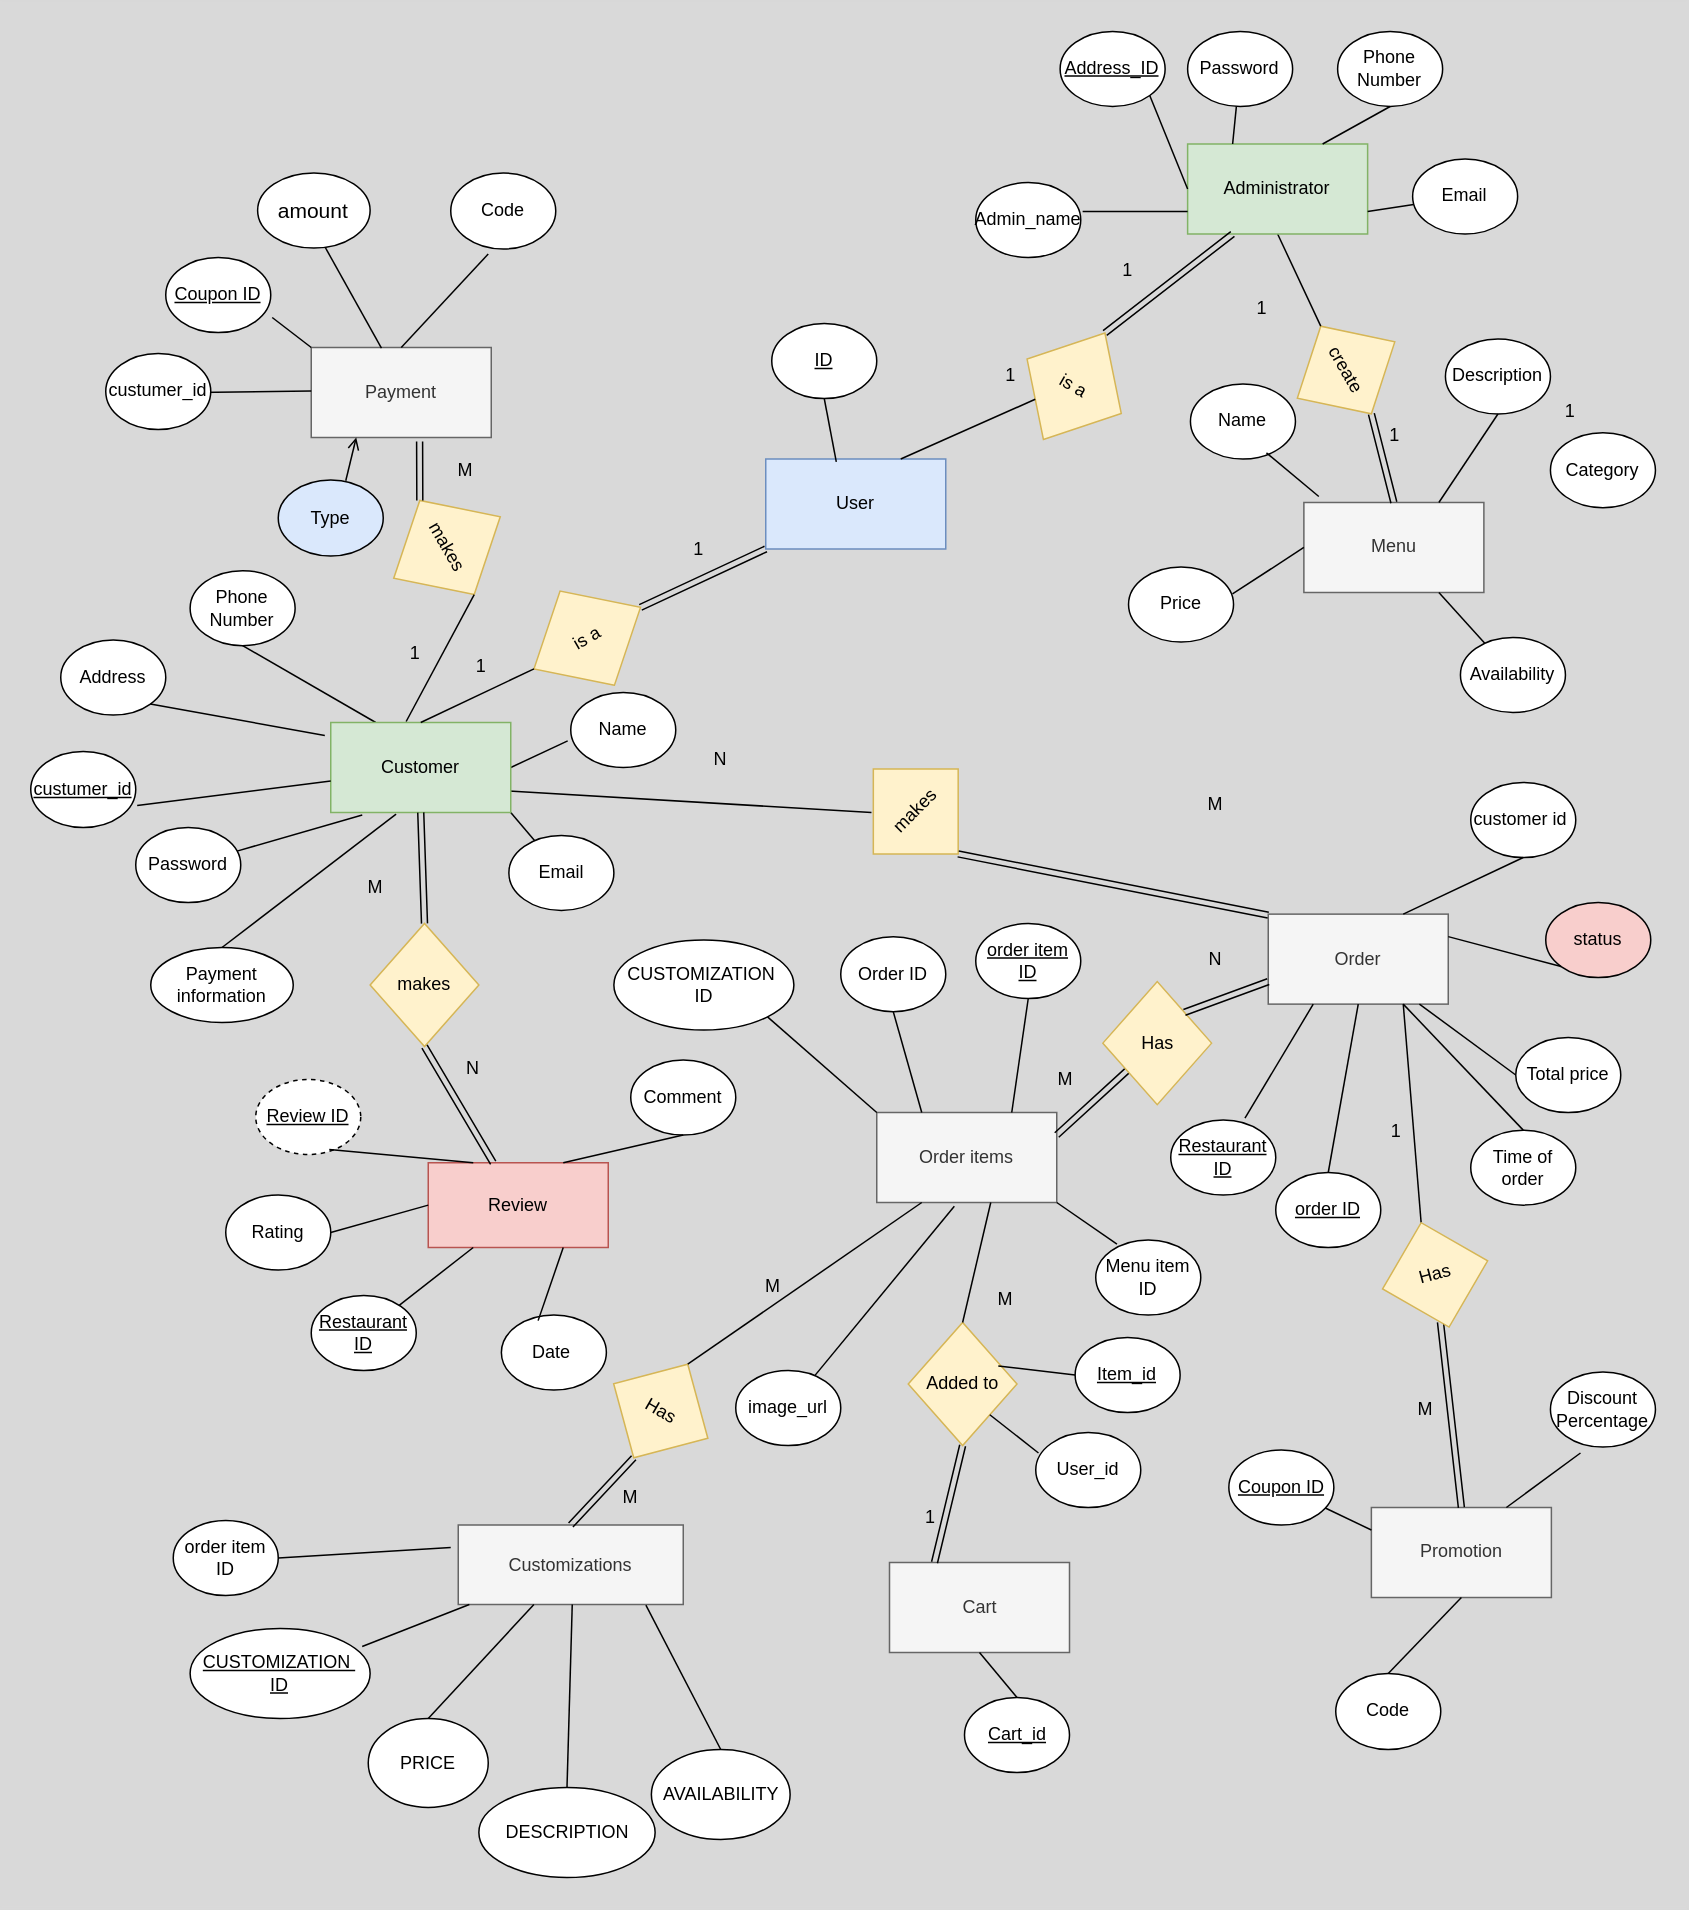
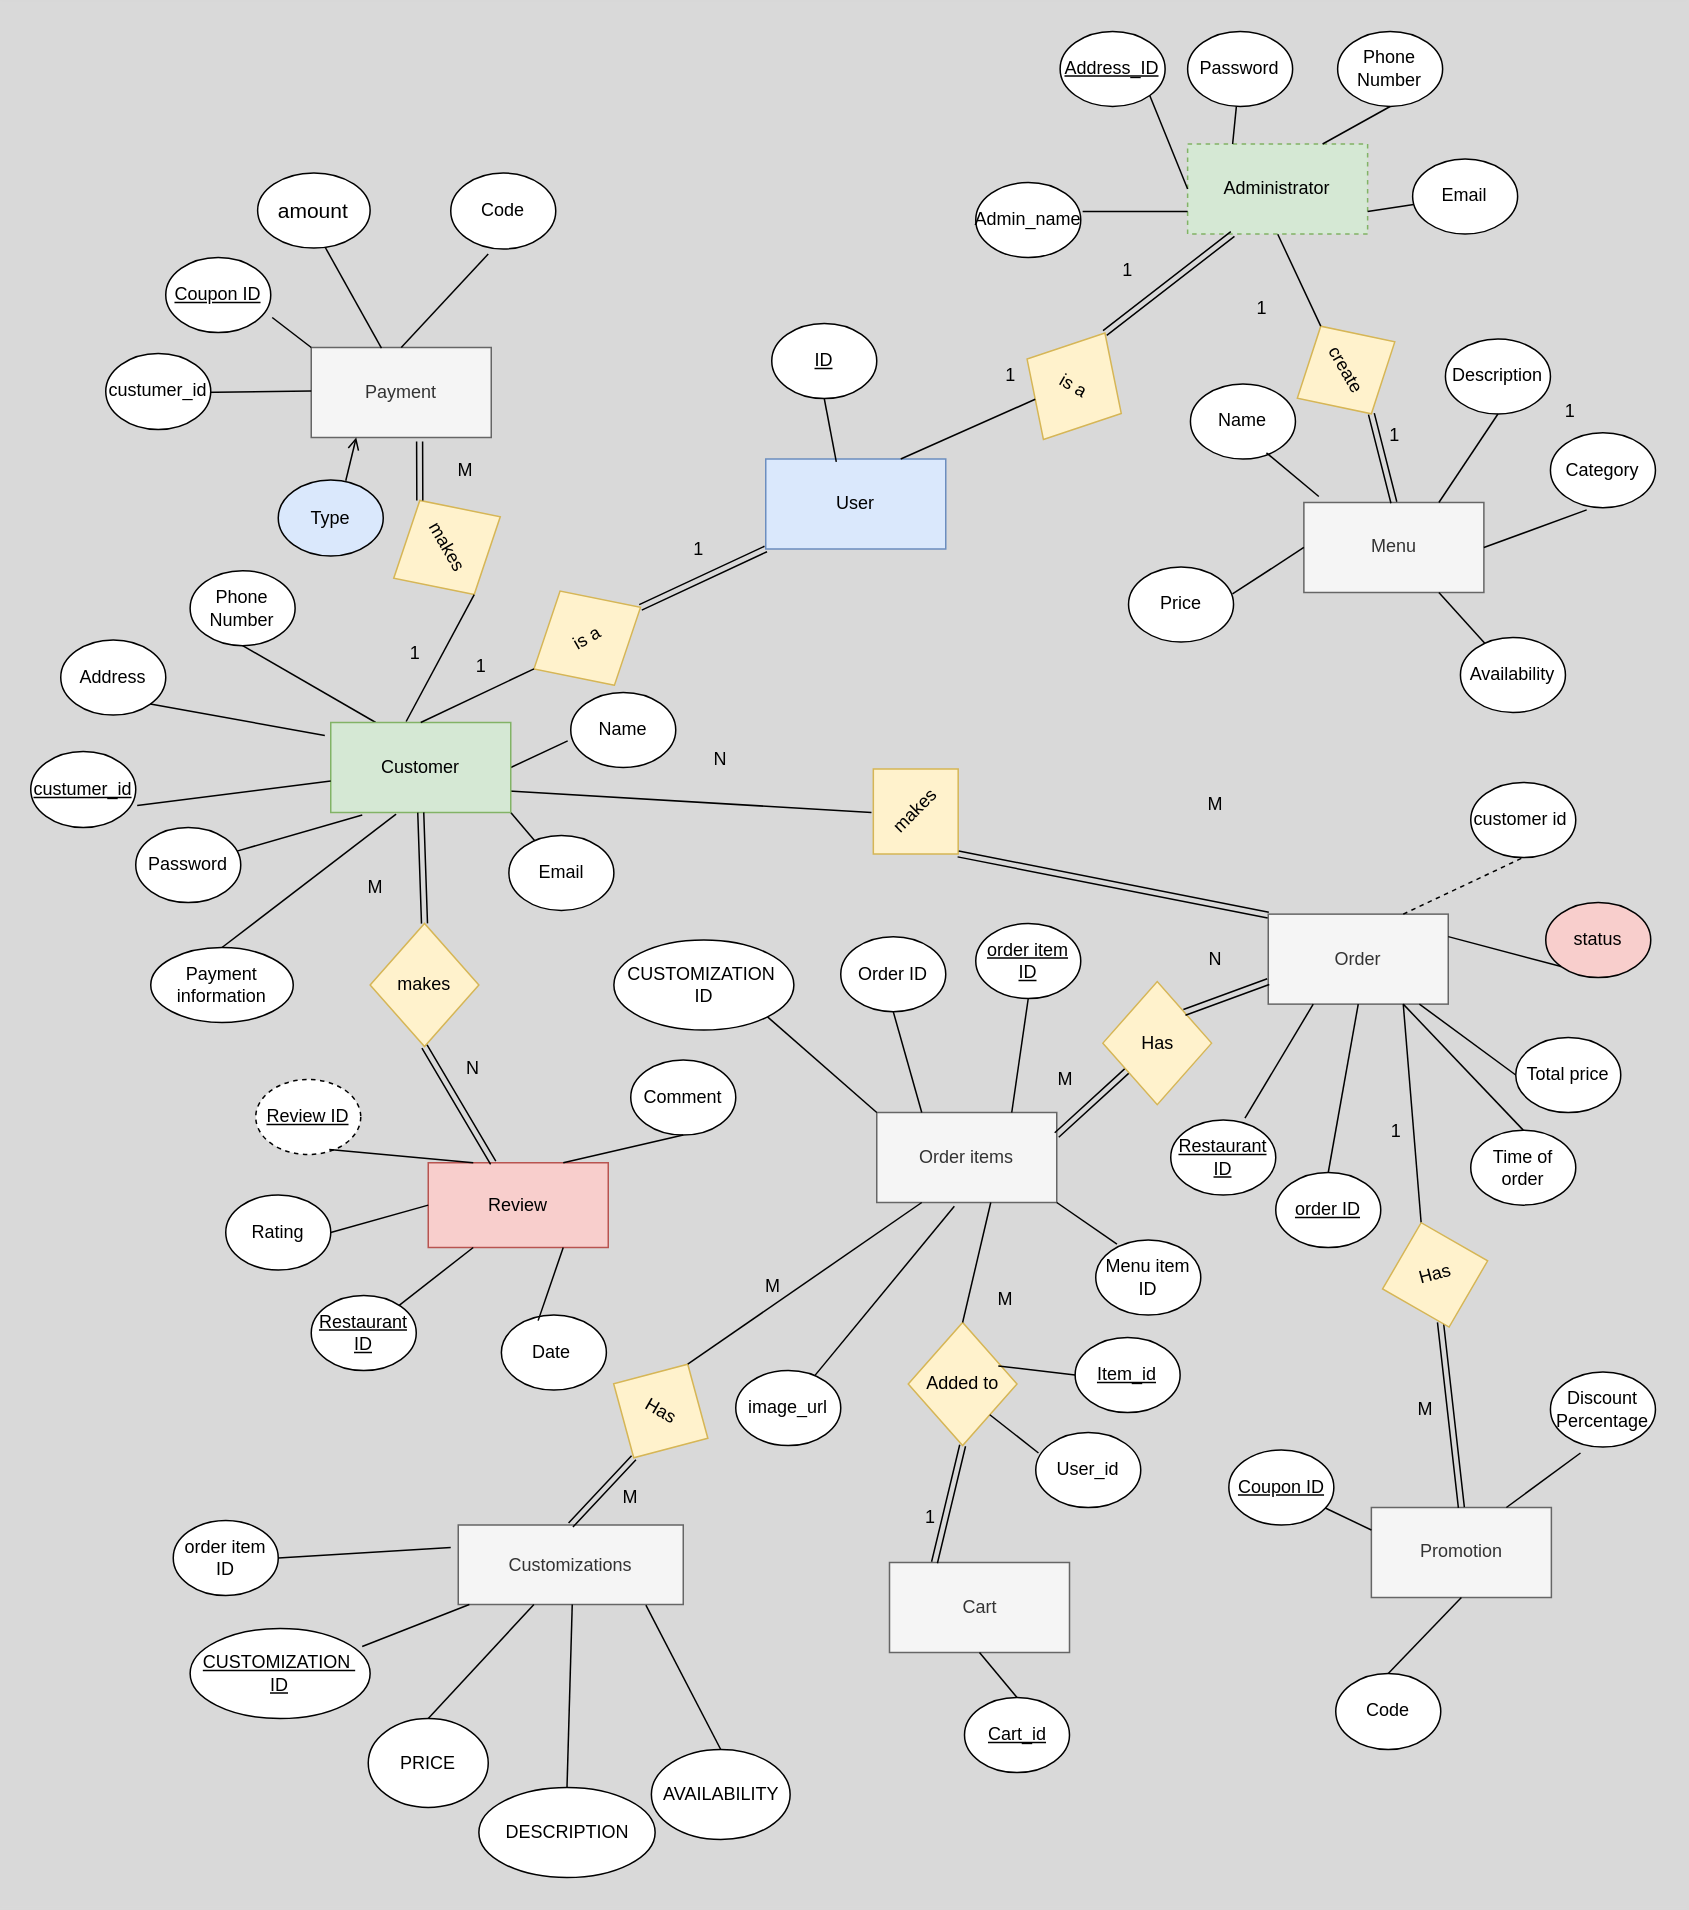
node "Administrator": style solid -> dashed
edge "Category" -- "Menu": added
edge "customer id" -- "Order": style solid -> dashed
